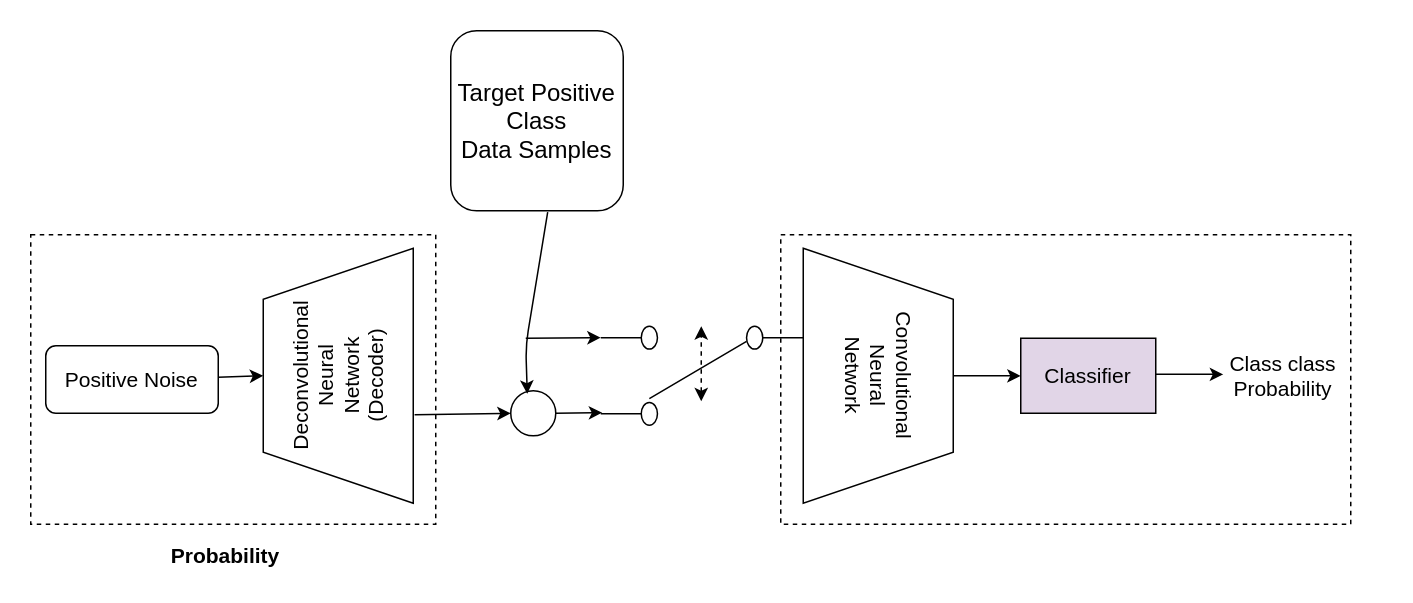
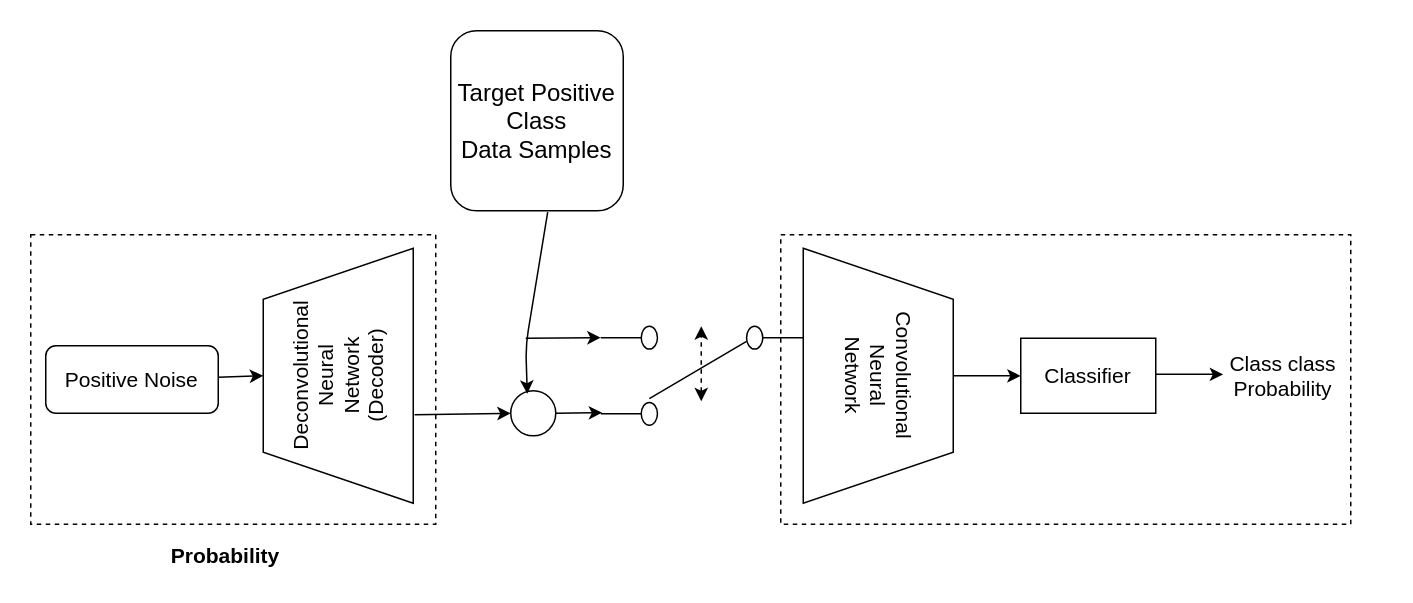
node "Classifier": fillcolor #e1d5e7 -> #ffffff
